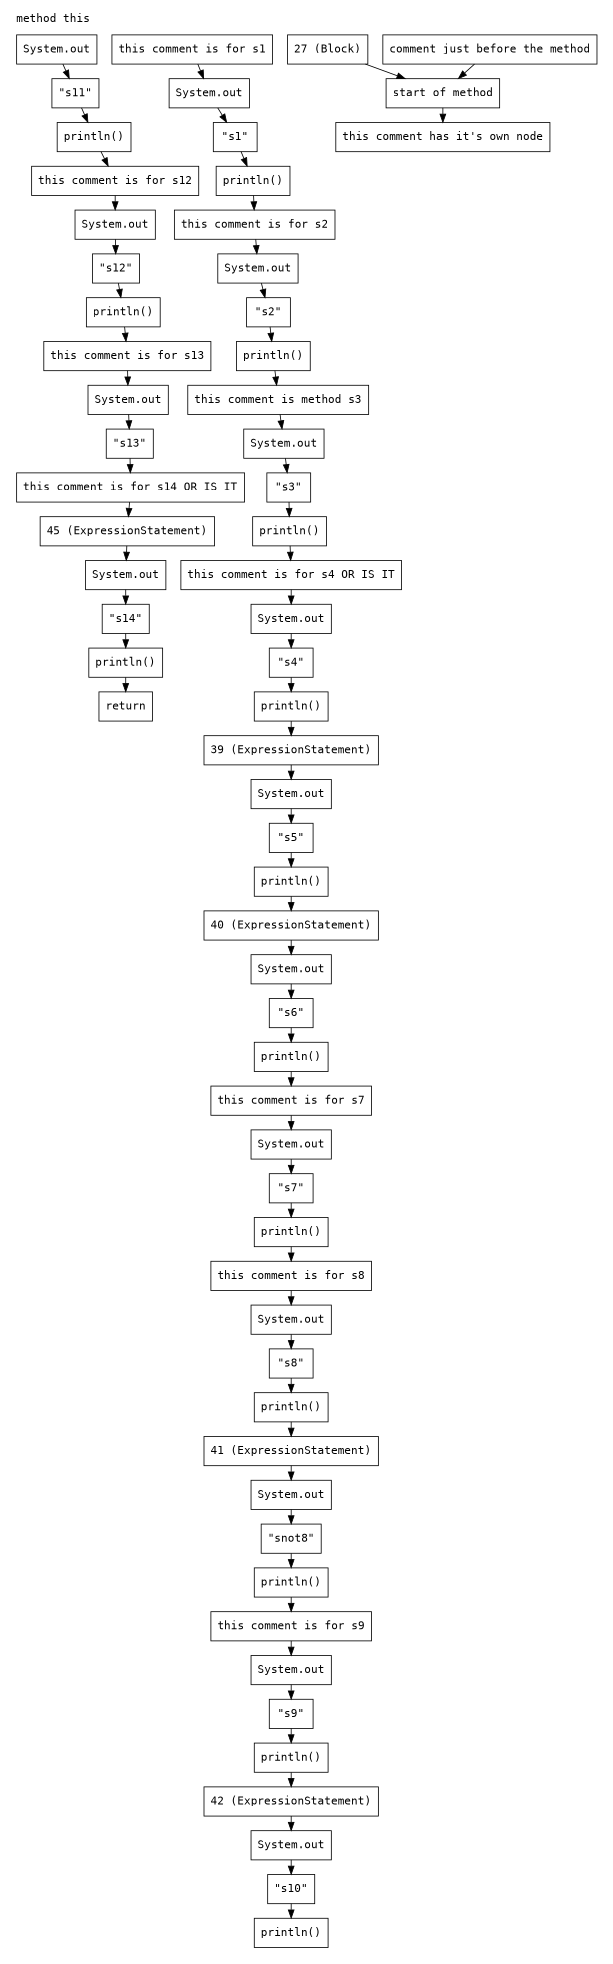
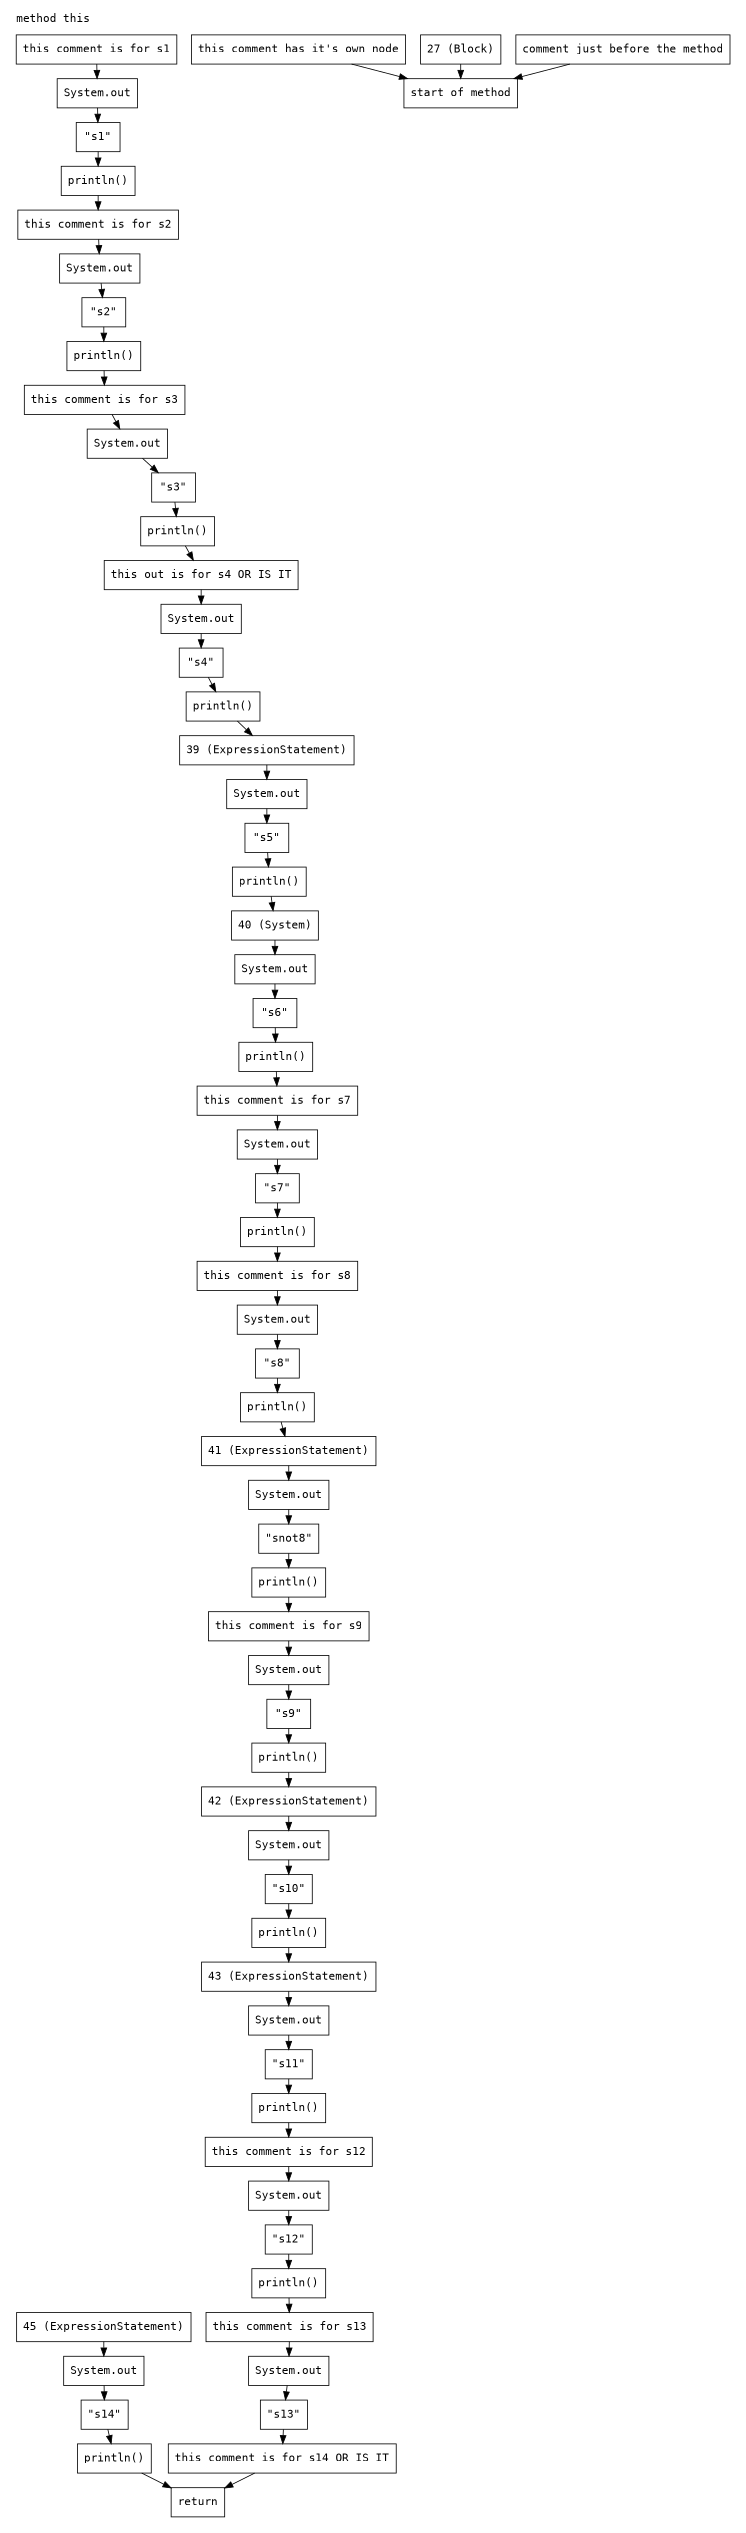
edge "start of method" -> "this comment has it's own node": reversed
node "this comment is method s3": label "this comment is method s3" -> "this comment is for s3"
edge "this comment is for s14 OR IS IT" -> "45 (ExpressionStatement)": now "this comment is for s14 OR IS IT" -> "return"
node "this comment is for s4 OR IS IT": label "this comment is for s4 OR IS IT" -> "this out is for s4 OR IS IT"
node "40 (ExpressionStatement)": label "40 (ExpressionStatement)" -> "40 (System)"
node "43 (ExpressionStatement)": added
